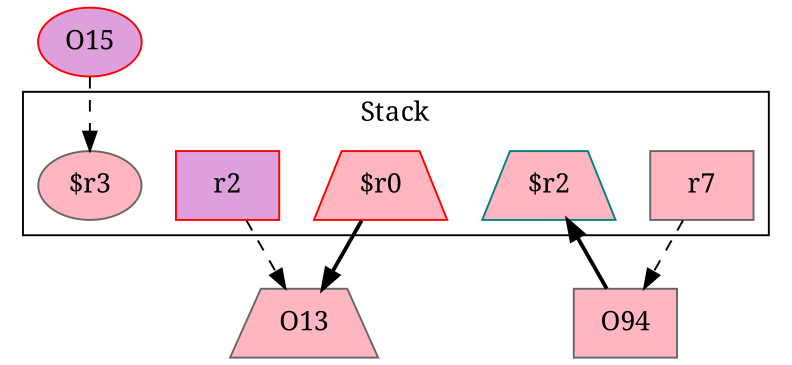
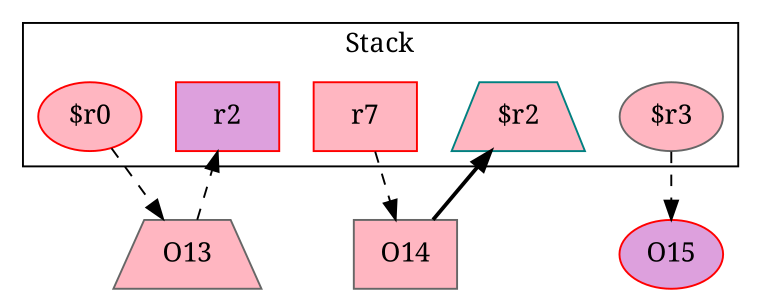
edge "O15" -> "$r3": reversed
node "$r0": shape trapezium -> ellipse
node "r7": color gray40 -> red
edge "r2" -> "O13": reversed
edge "$r0" -> "O13": style bold -> dashed
node "O94": label "O94" -> "O14"
